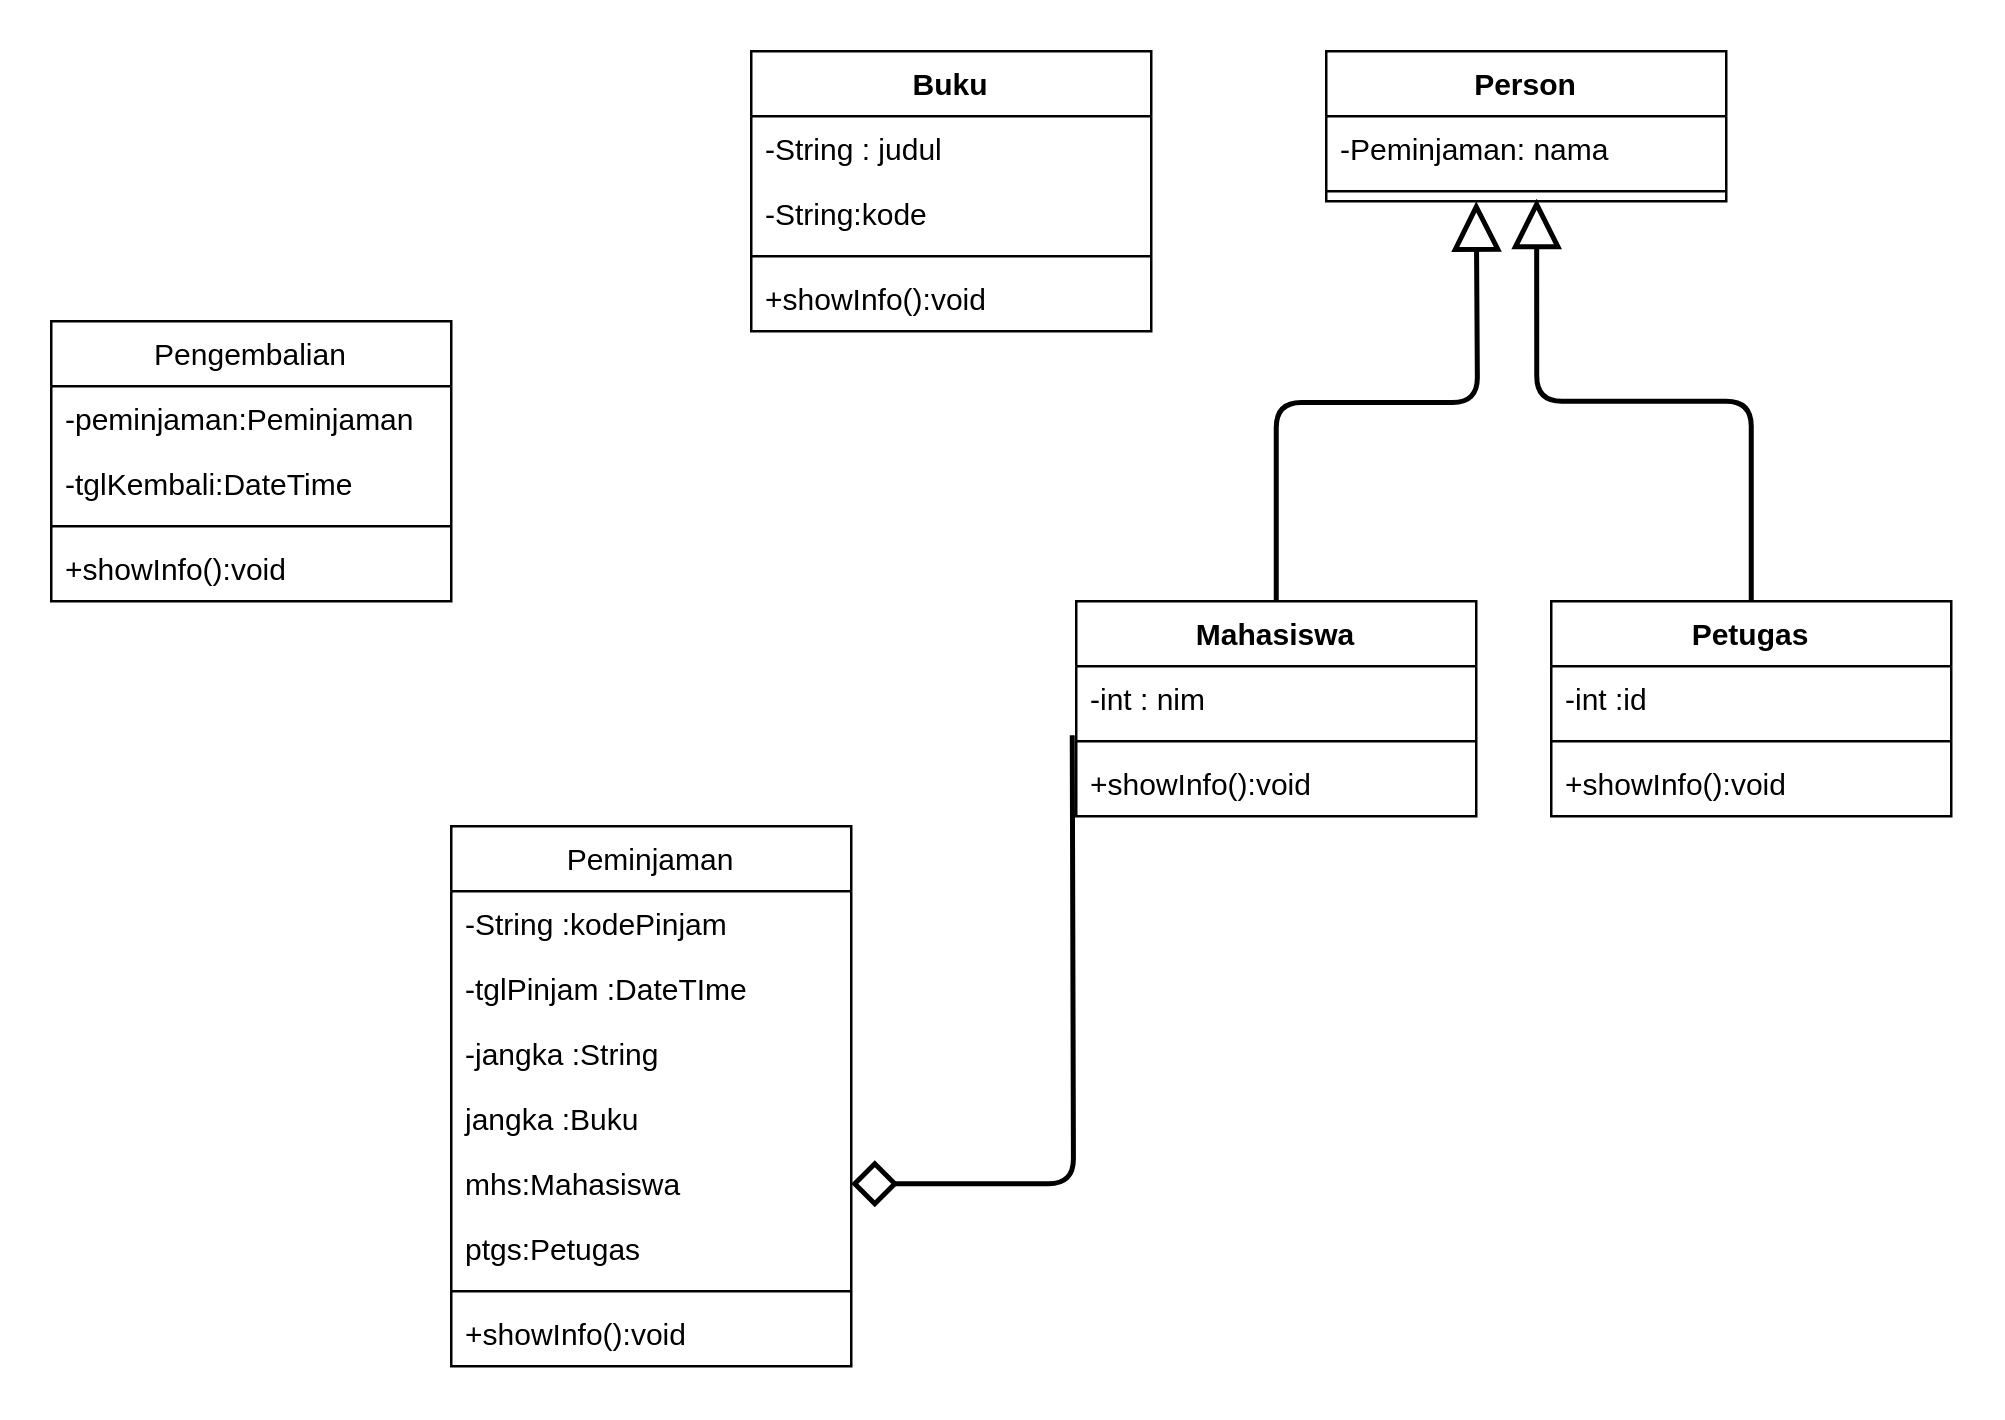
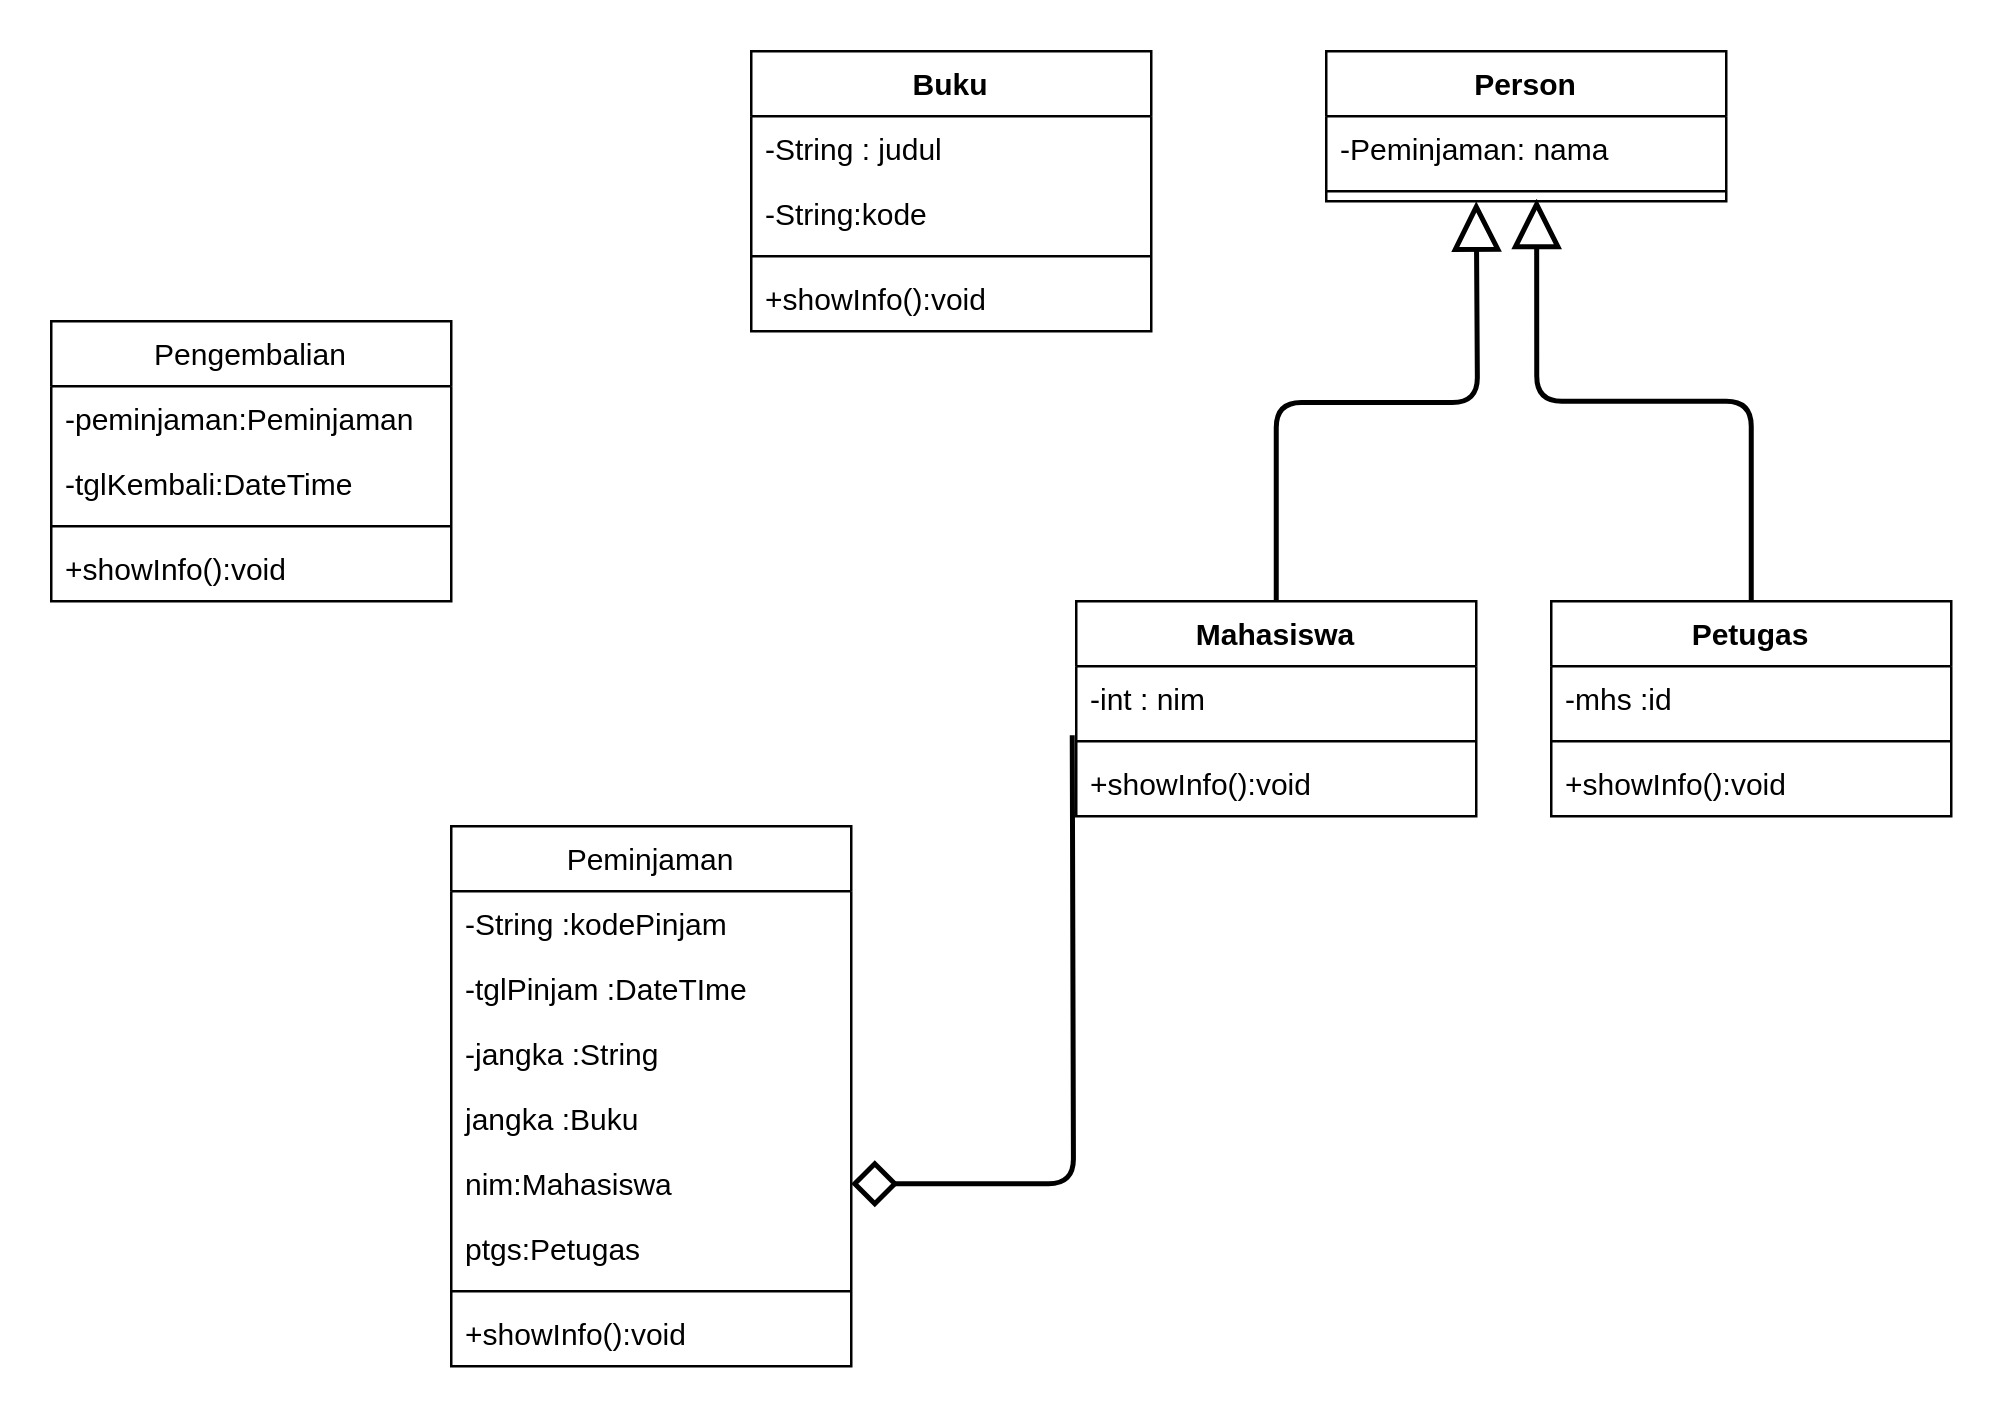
node "-int :id": label "-int :id" -> "-mhs :id"
node "mhs:Mahasiswa": label "mhs:Mahasiswa" -> "nim:Mahasiswa"
